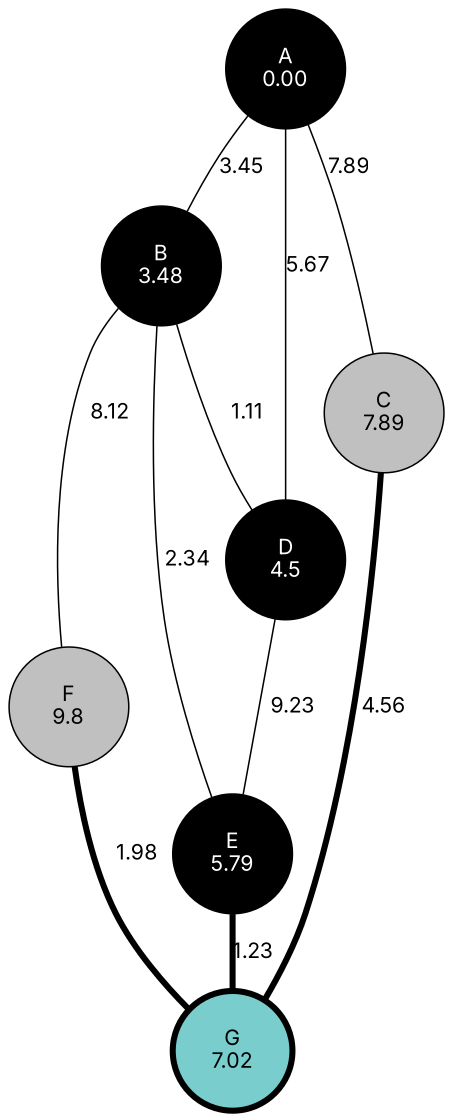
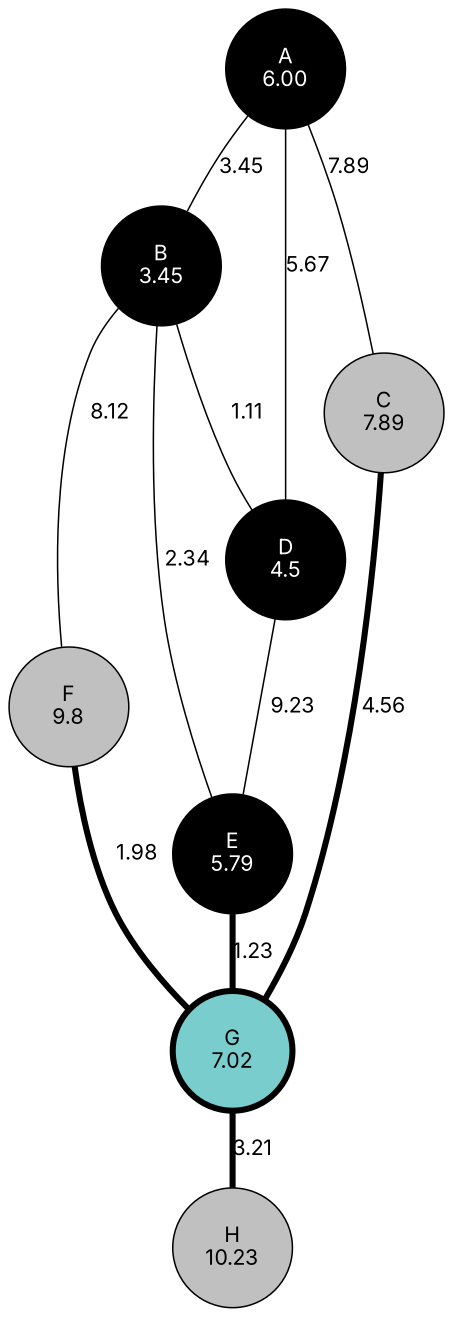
node "A 0.00": label "A 0.00" -> "A 6.00"
node "B 3.48": label "B 3.48" -> "B 3.45"
node "H 10.23": added
